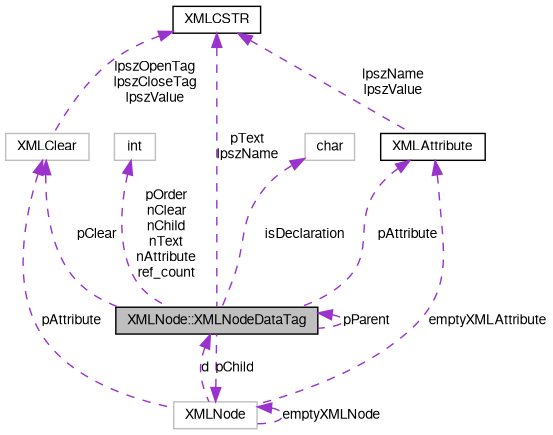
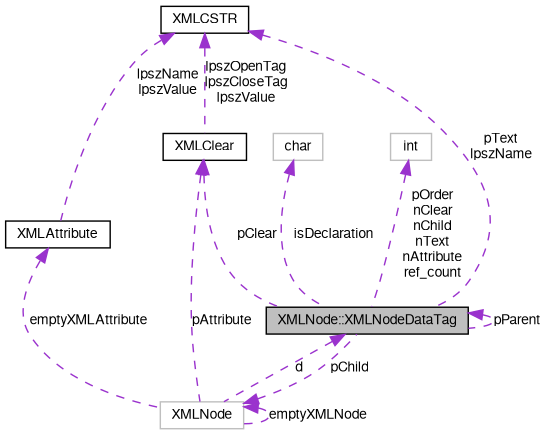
node "XMLClear": color grey75 -> black
edge "XMLNode::XMLNodeDataTag" -> "XMLAttribute": removed, label "pAttribute"
